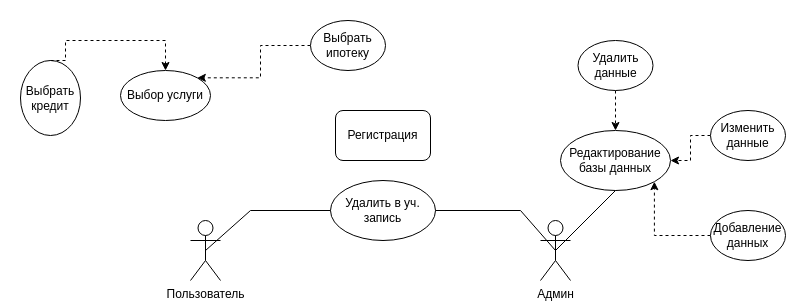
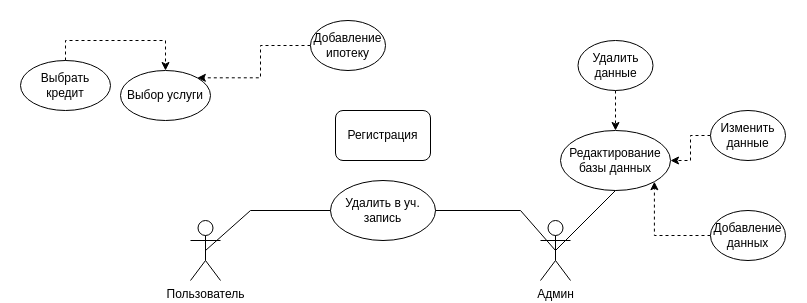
node "Выбрать ипотеку": label "Выбрать ипотеку" -> "Добавление ипотеку"
node "Выбрать кредит": size 60x75 -> 90x50
